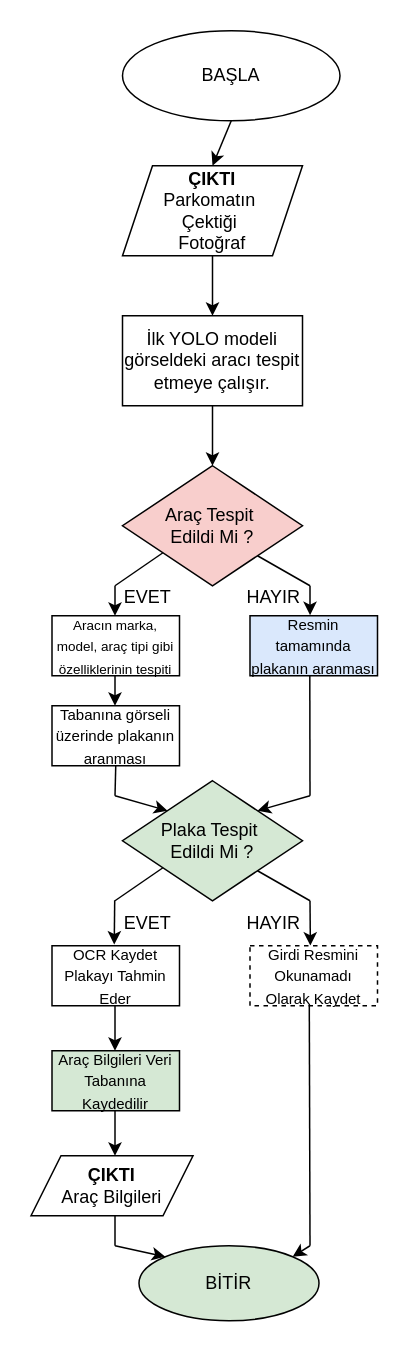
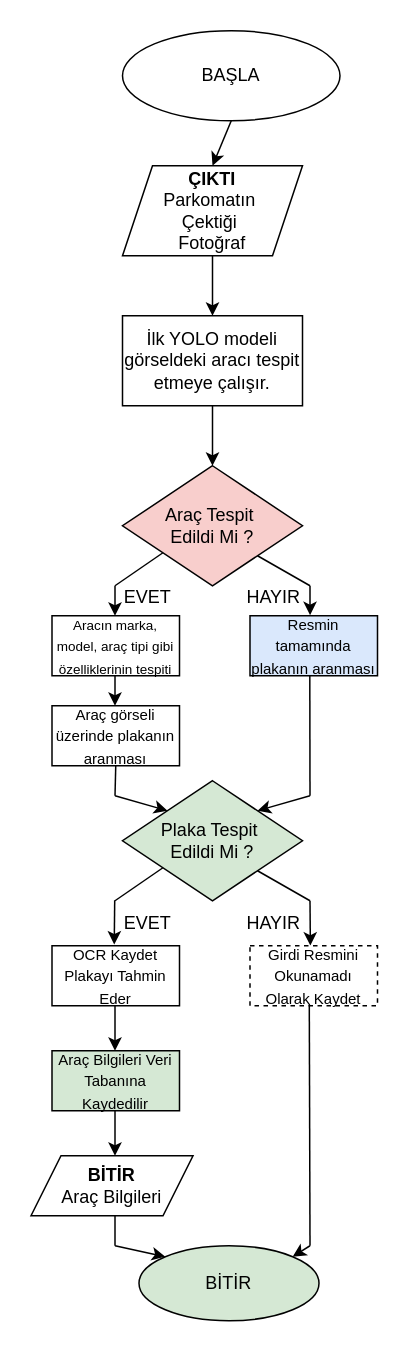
node "Tabanına görseli üzerinde plakanın aranması": label "Tabanına görseli üzerinde plakanın aranması" -> "Araç görseli üzerinde plakanın aranması"
node "ÇIKTI Araç Bilgileri": label "ÇIKTI Araç Bilgileri" -> "BİTİR Araç Bilgileri"
